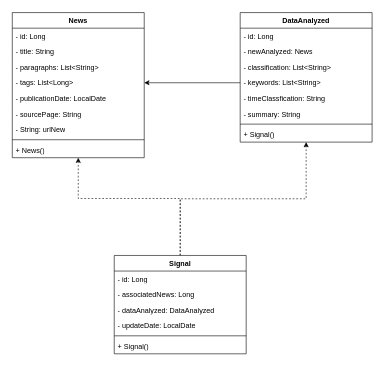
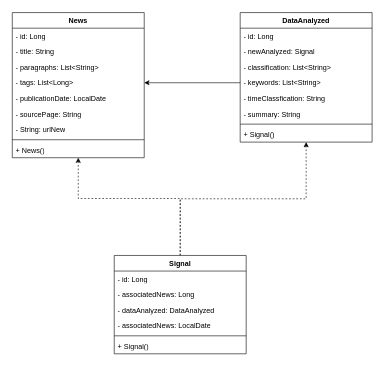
node "- newAnalyzed: News": label "- newAnalyzed: News" -> "- newAnalyzed: Signal"
node "- updateDate: LocalDate": label "- updateDate: LocalDate" -> "- associatedNews: LocalDate"
